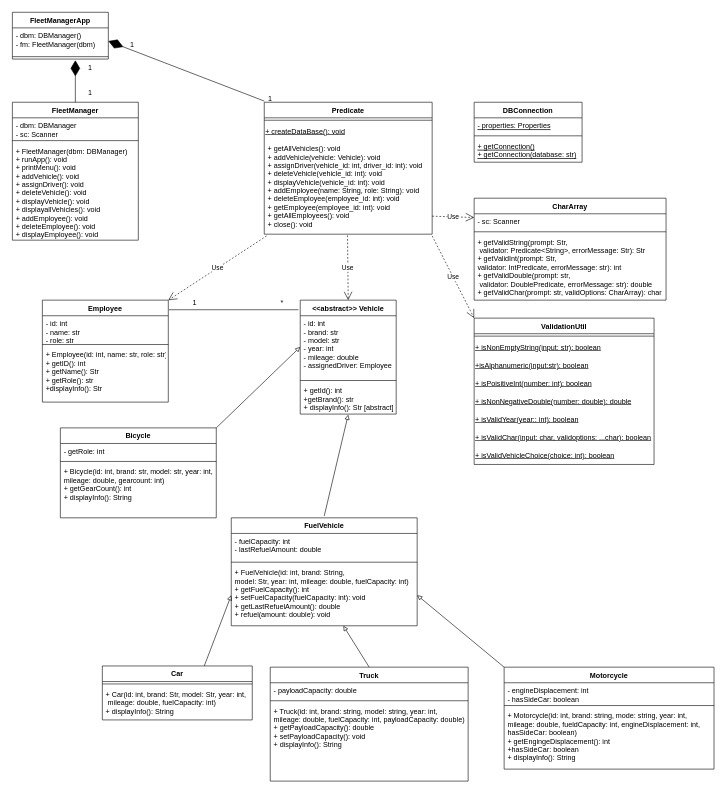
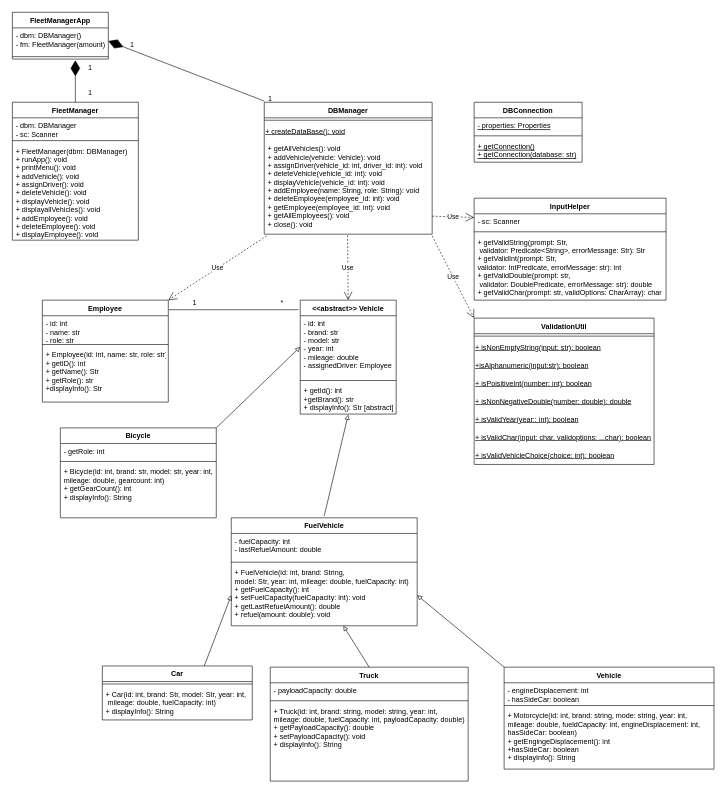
node "- dbm: DBManager() - fm: FleetManager(dbm)": label "- dbm: DBManager() - fm: FleetManager(dbm)" -> "- dbm: DBManager() - fm: FleetManager(amount)"
node "Predicate": label "Predicate" -> "DBManager"
node "CharArray": label "CharArray" -> "InputHelper"
node "Motorcycle": label "Motorcycle" -> "Vehicle"
